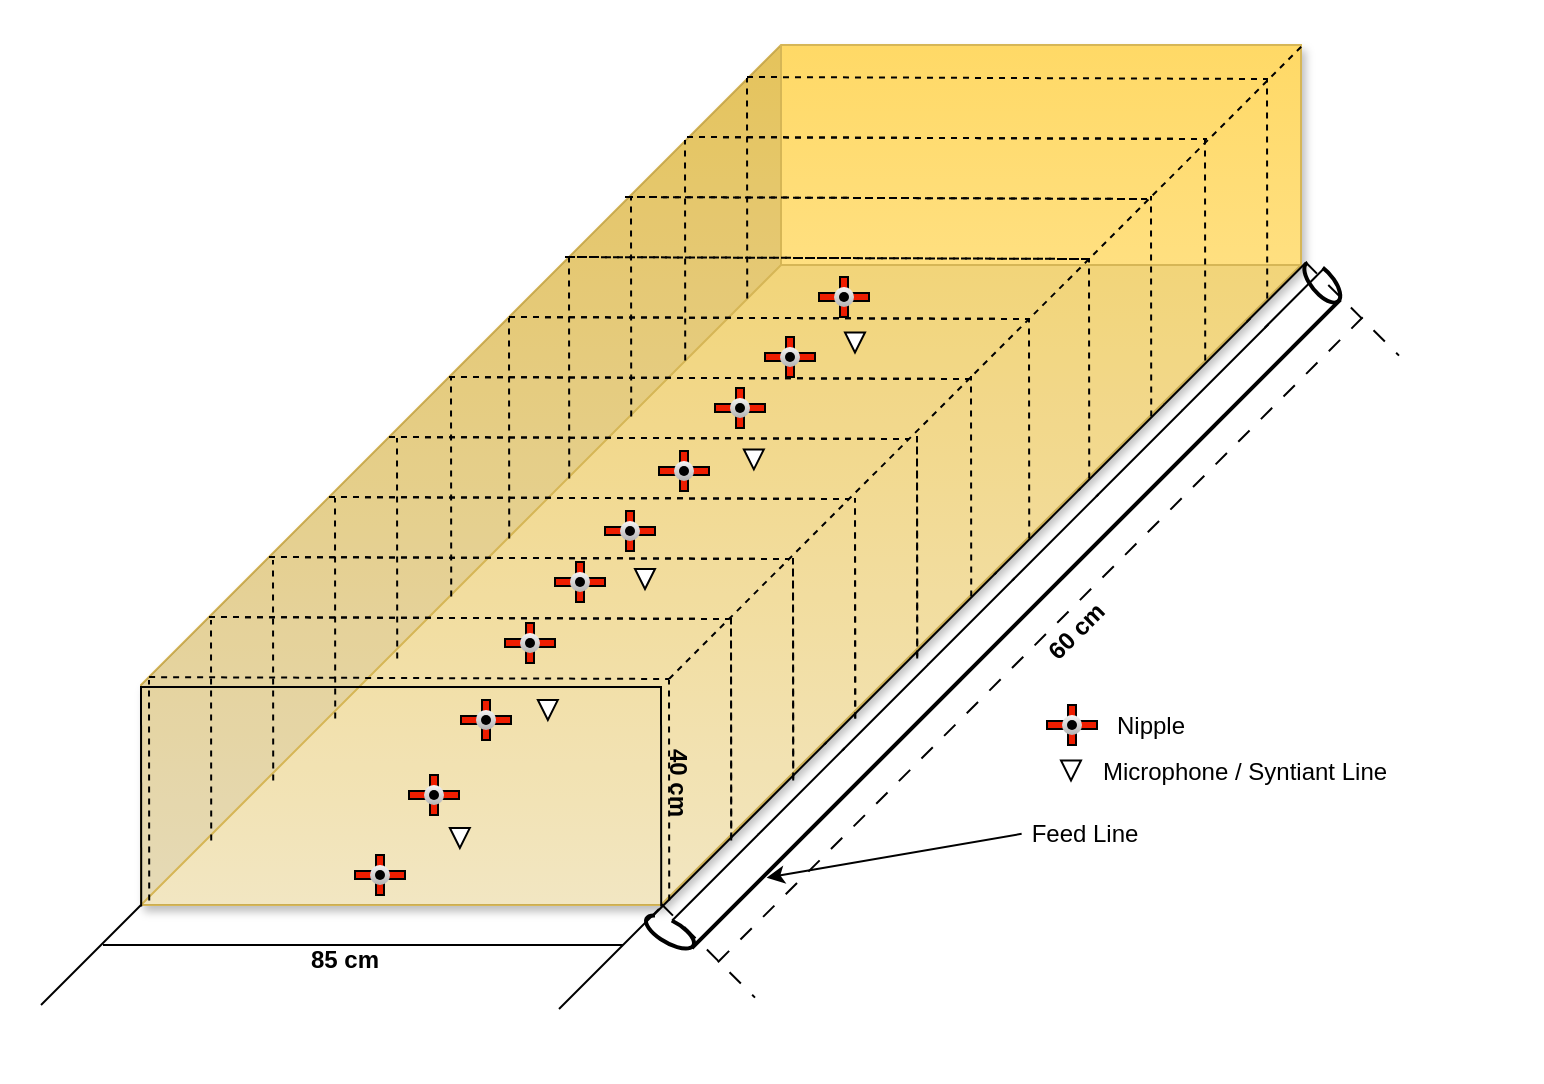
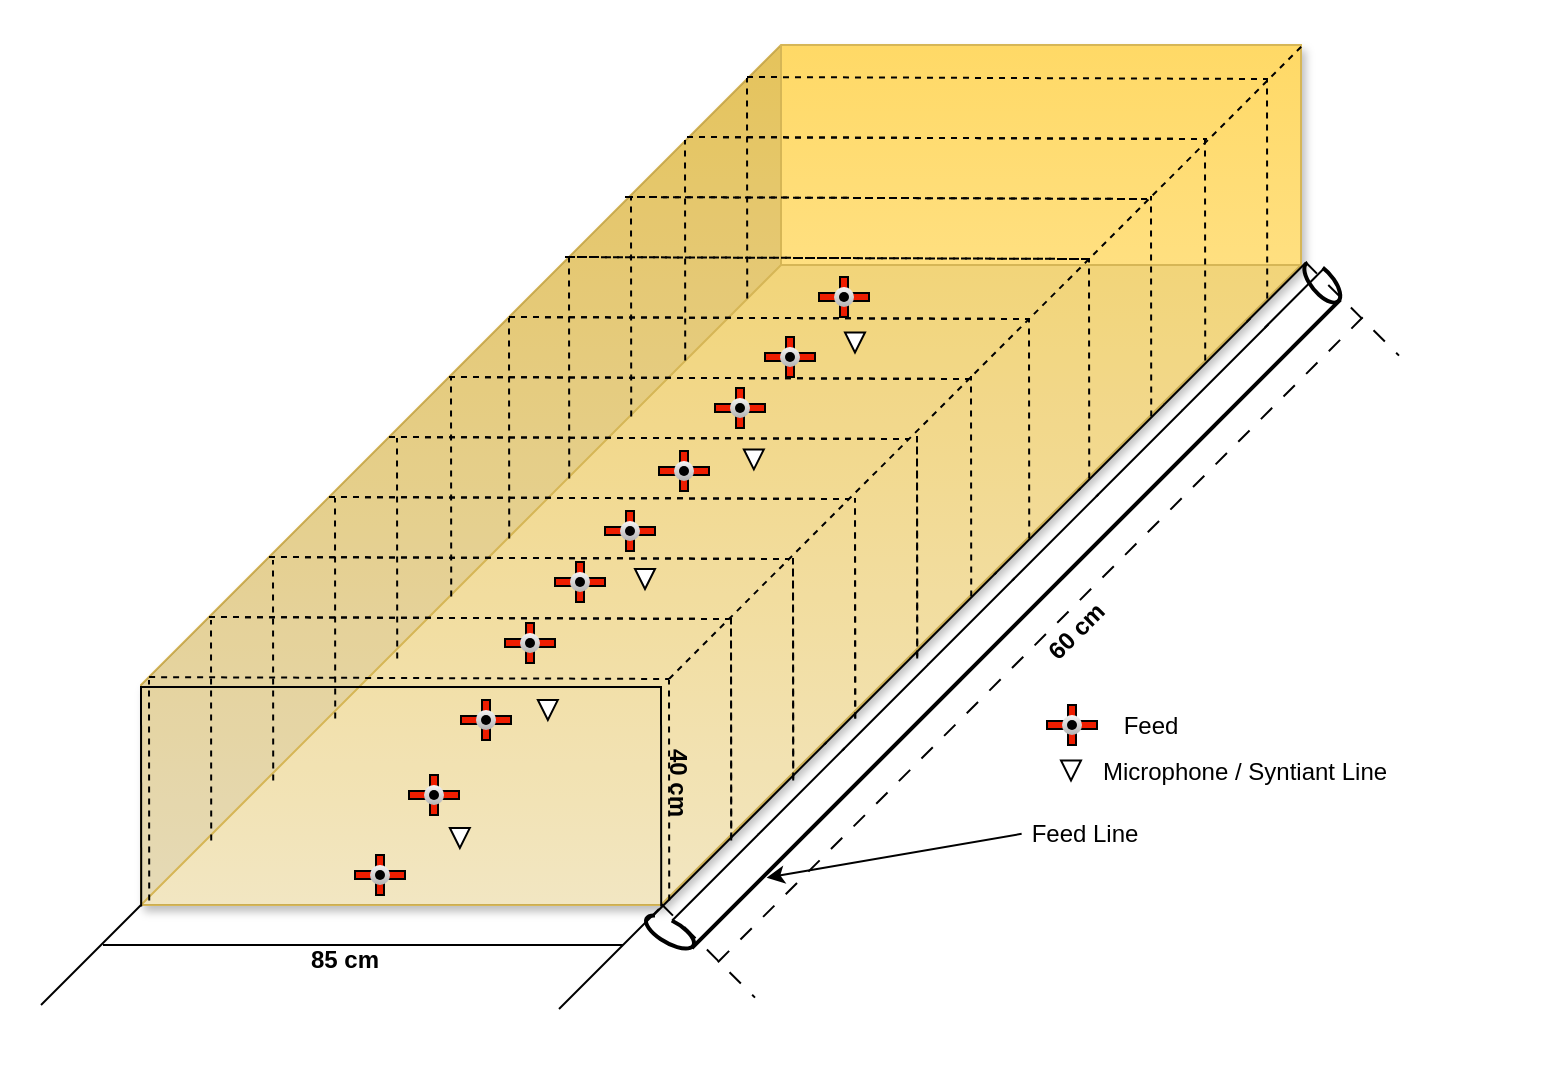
node "Nipple": label "Nipple" -> "Feed"
